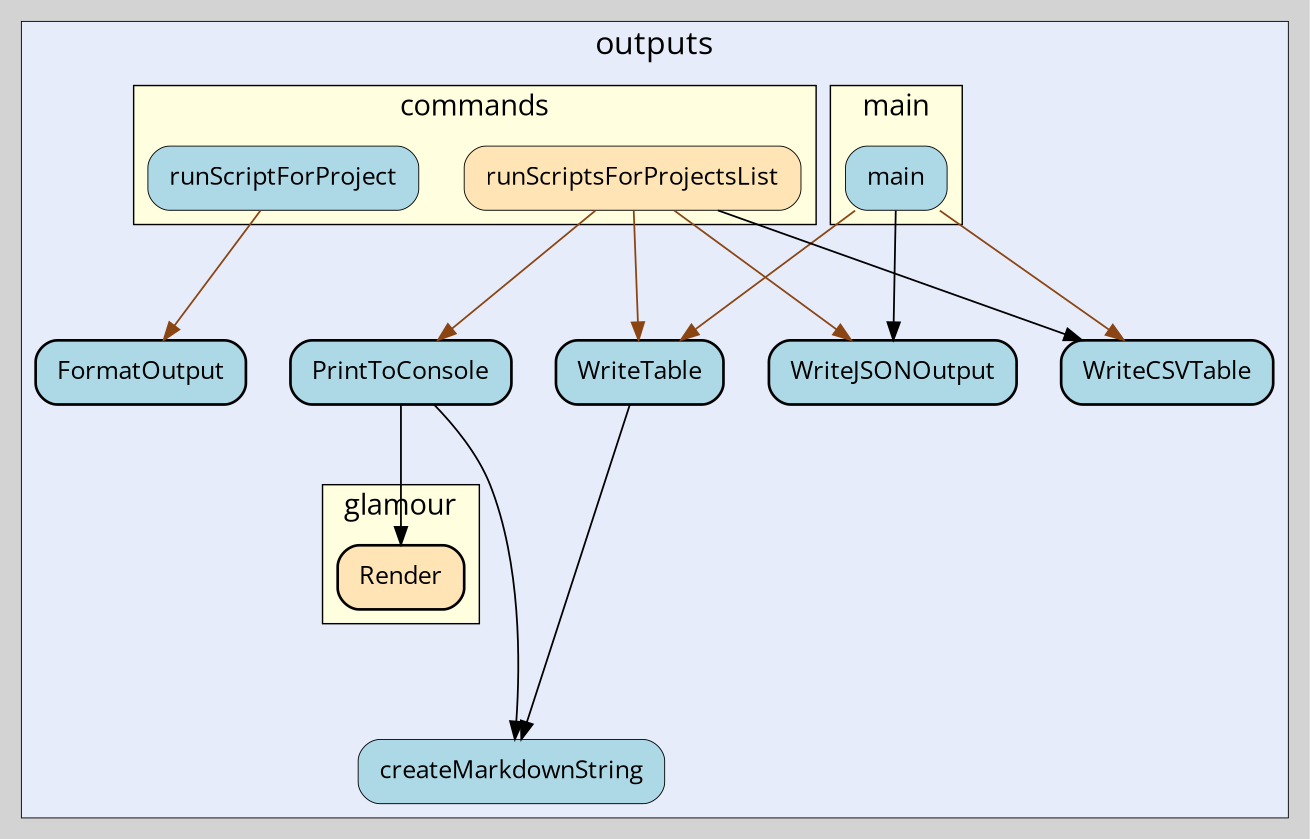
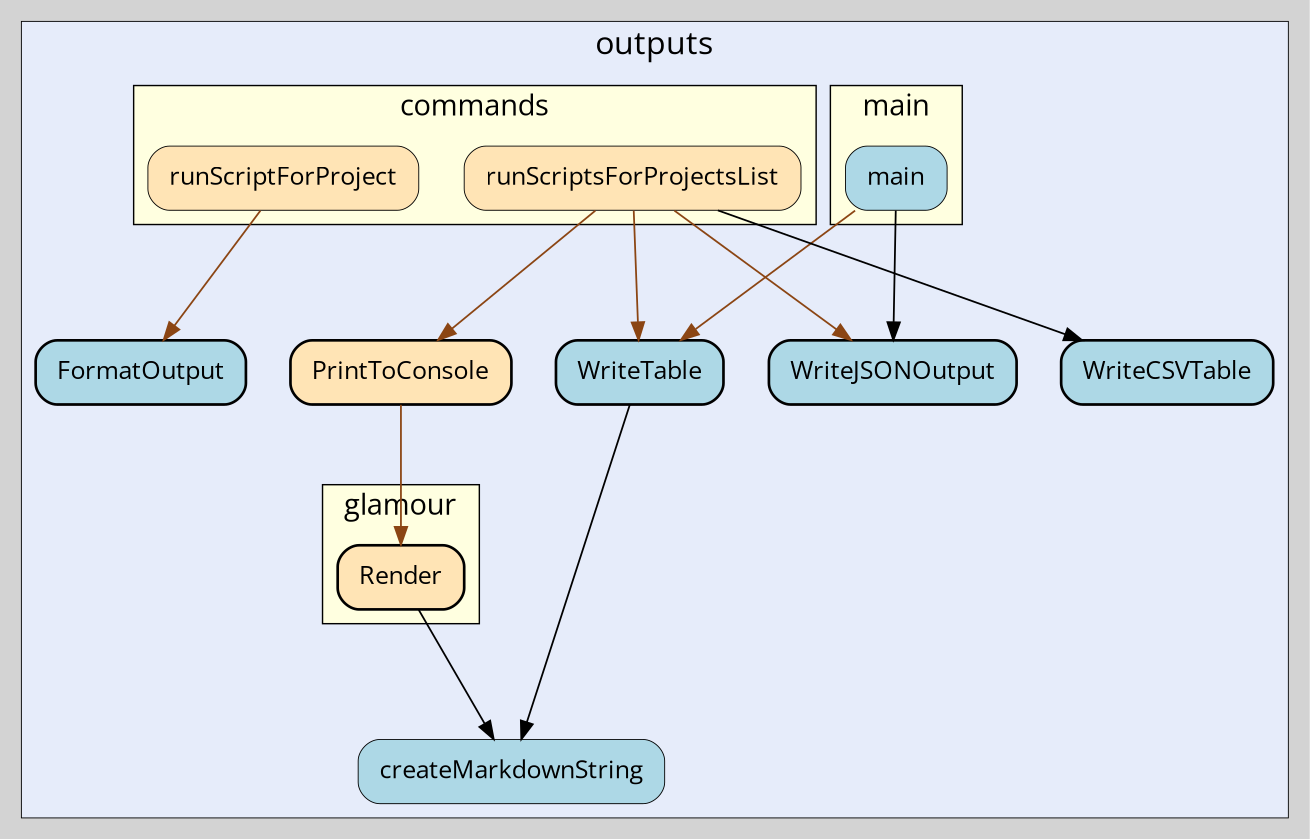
node "runScriptForProject": fillcolor lightblue -> moccasin
edge "main" -> "WriteCSVTable": removed
node "PrintToConsole": fillcolor lightblue -> moccasin
edge "PrintToConsole" -> "Render": color black -> saddlebrown
edge "PrintToConsole" -> "createMarkdownString": now "Render" -> "createMarkdownString"
